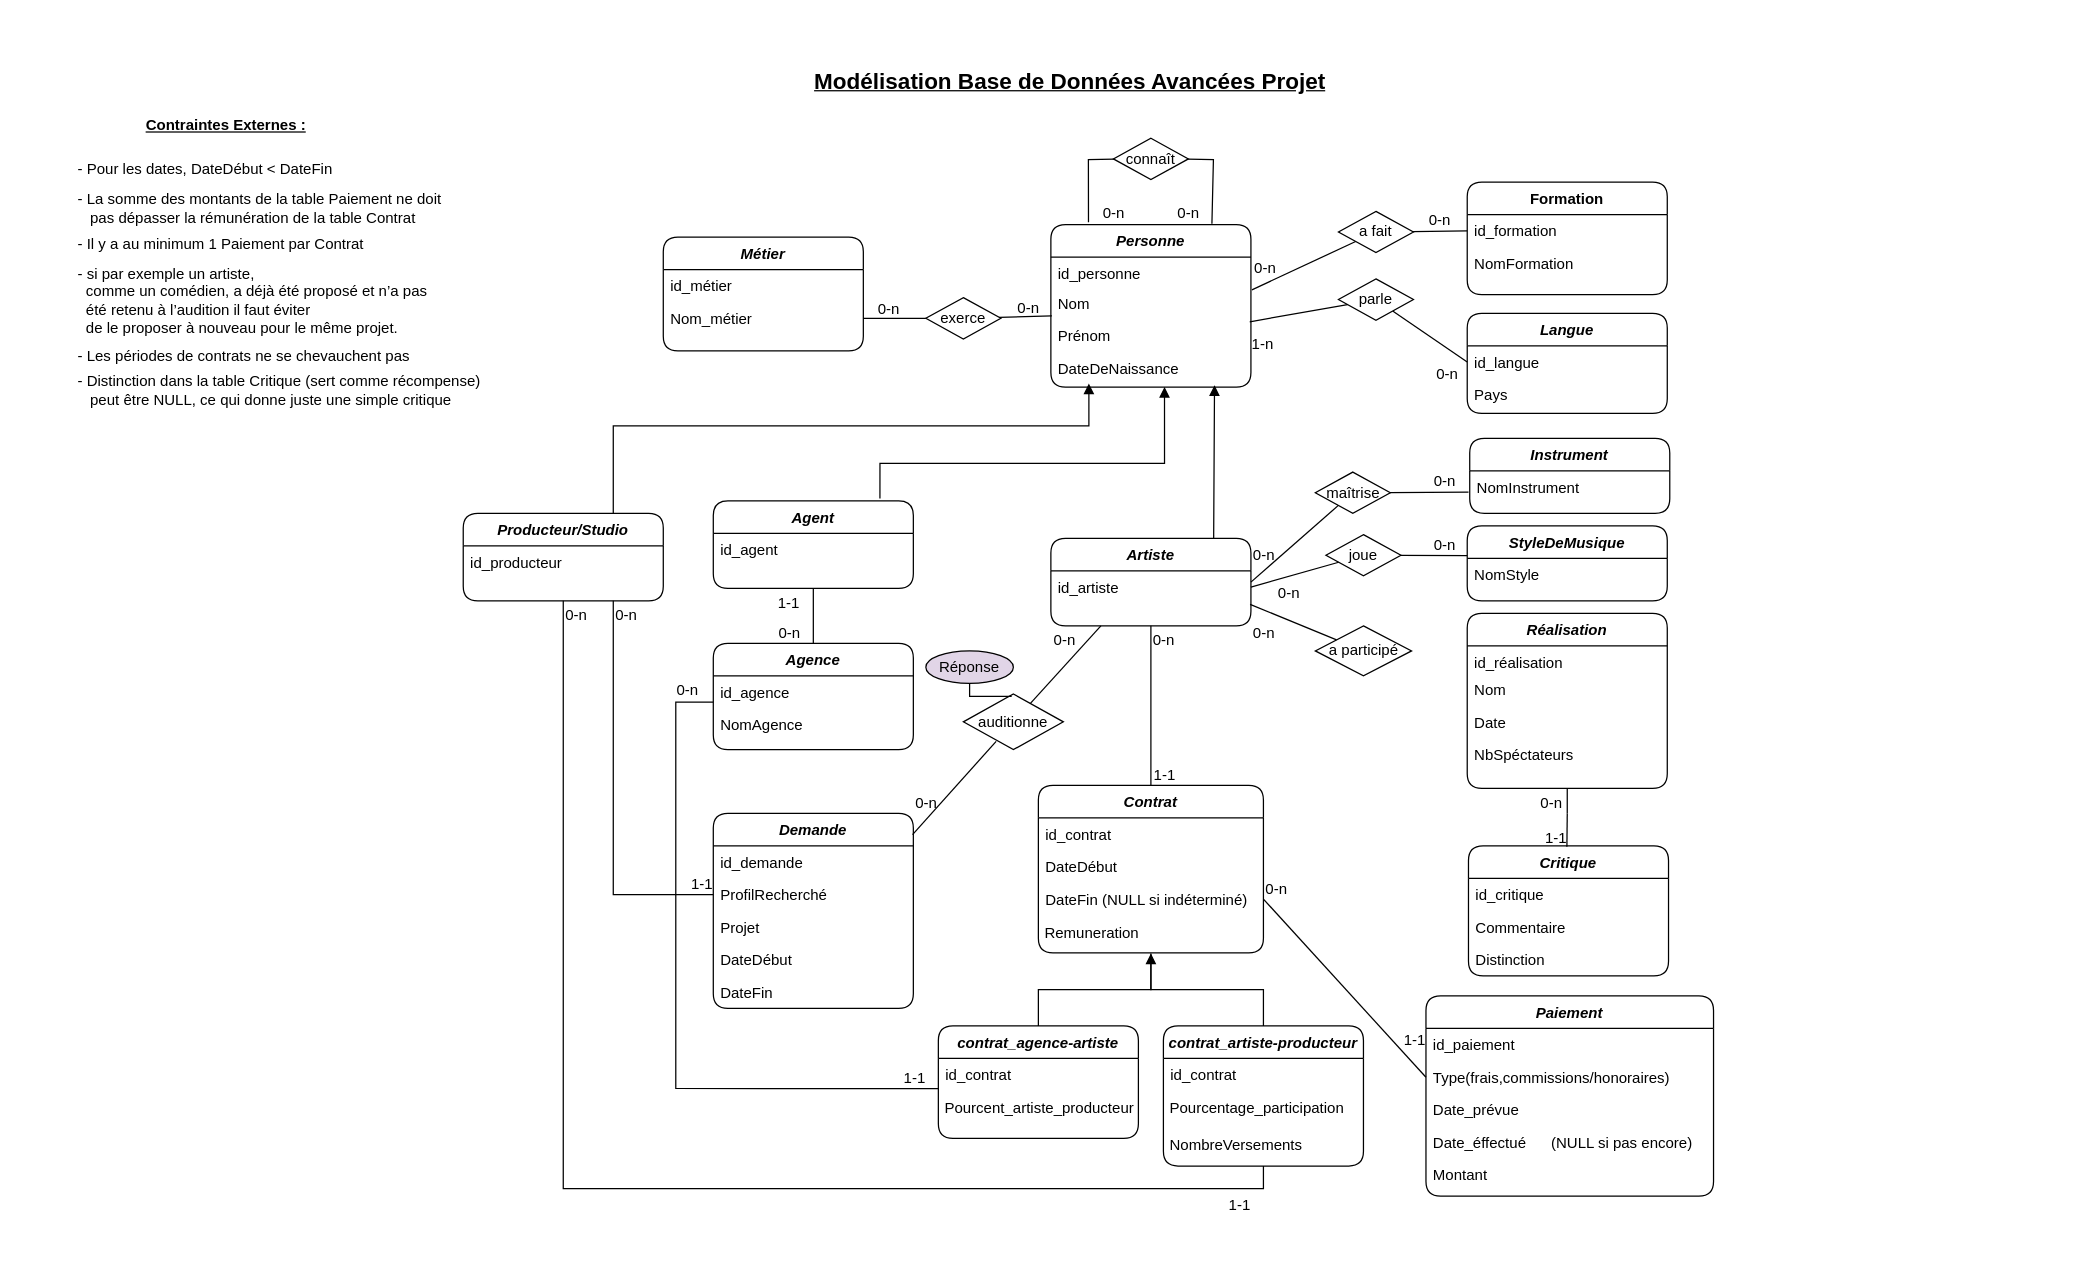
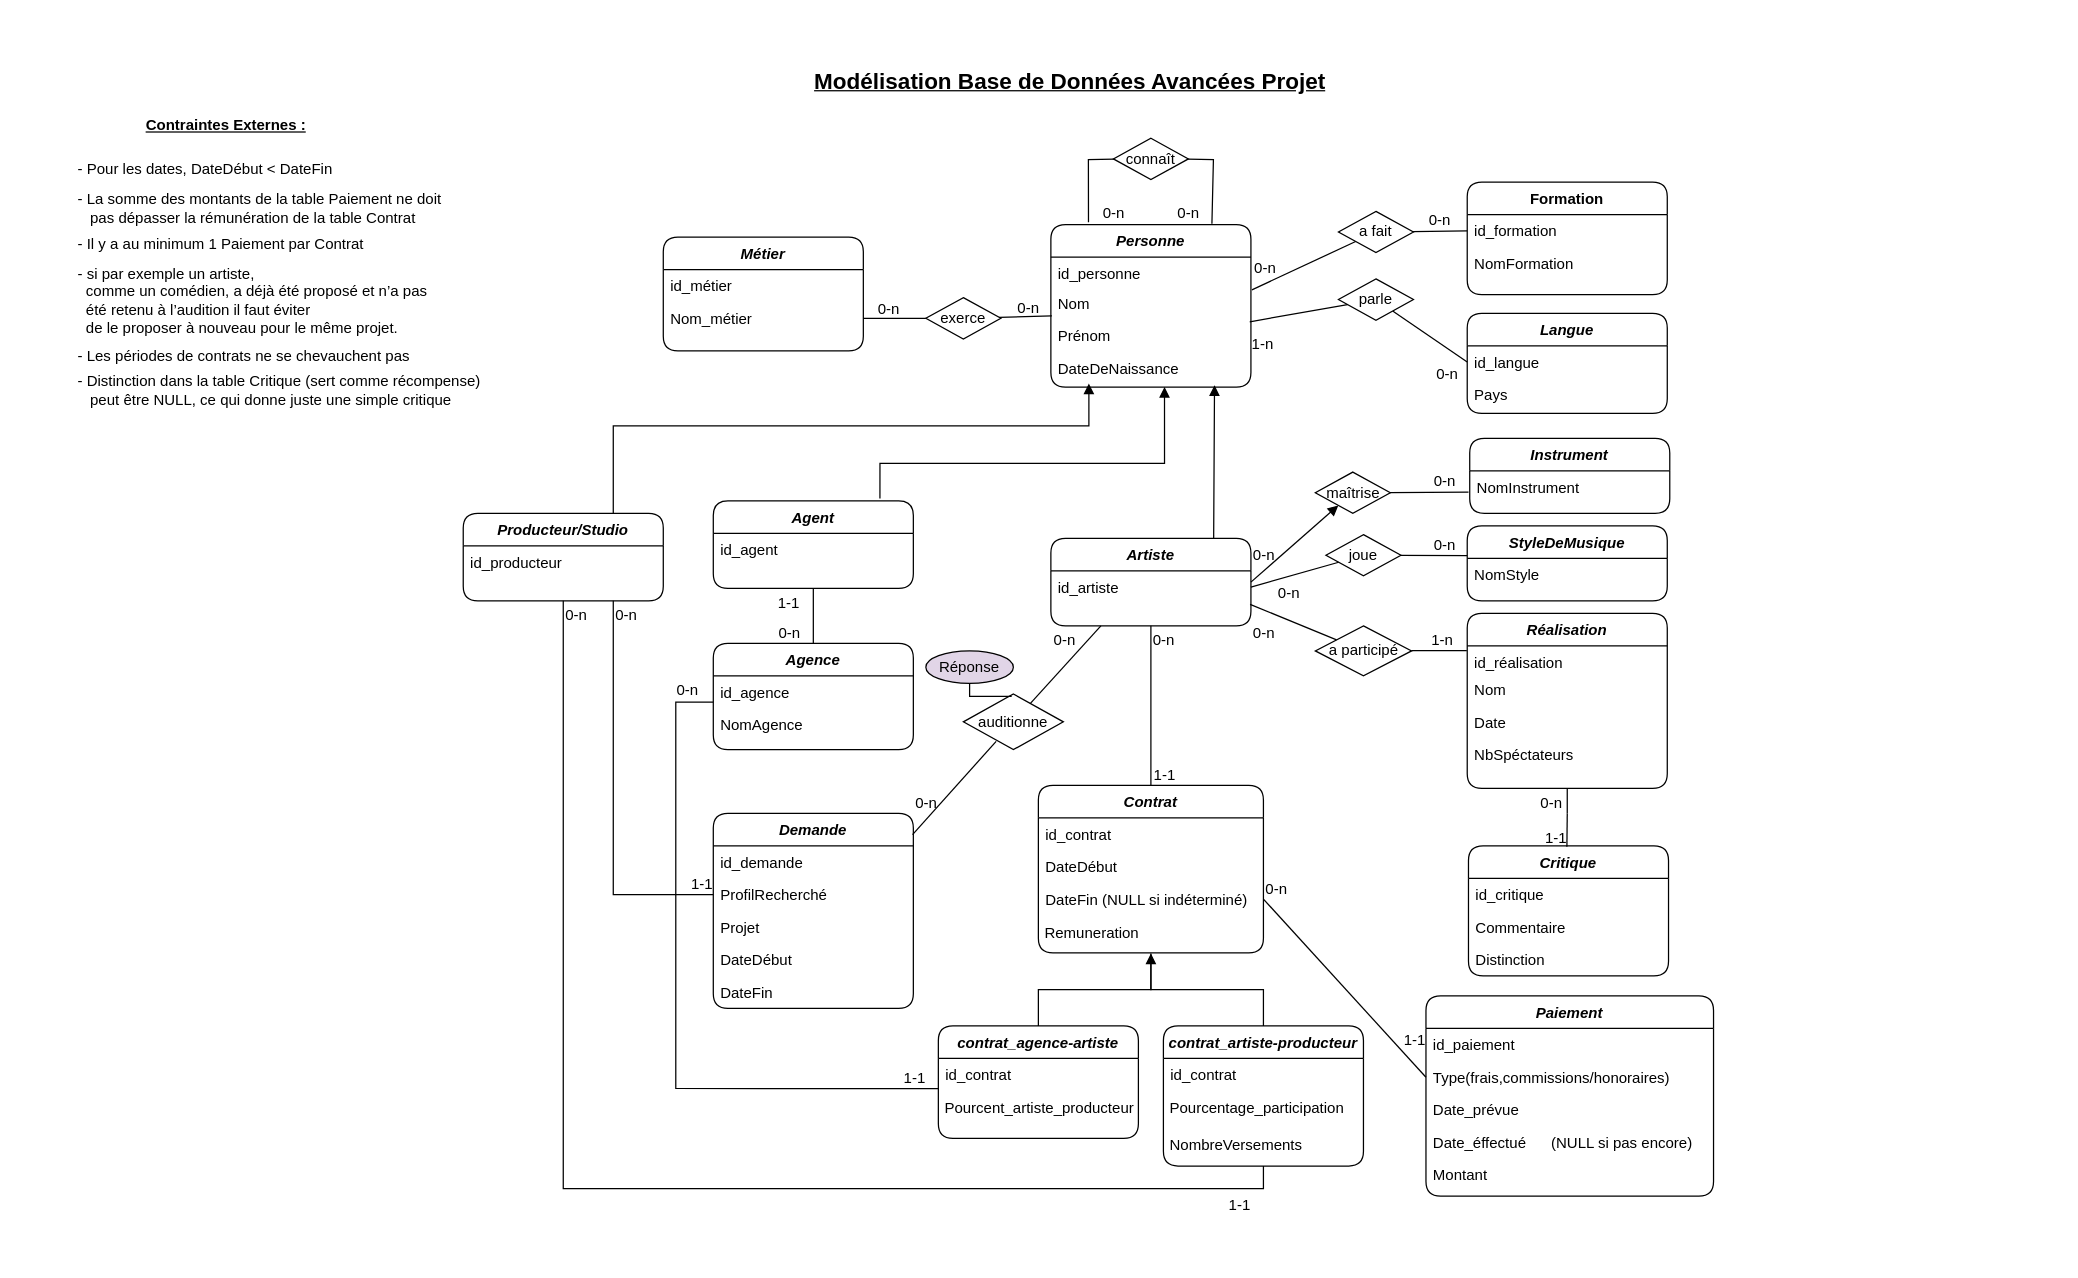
edge "maîtrise" -- "Artiste": arrowhead none -> block
edge "a participé" -- "id_réalisation": added, label "1-n"
